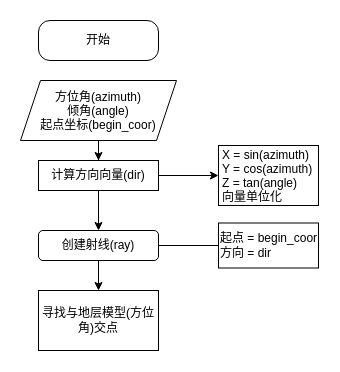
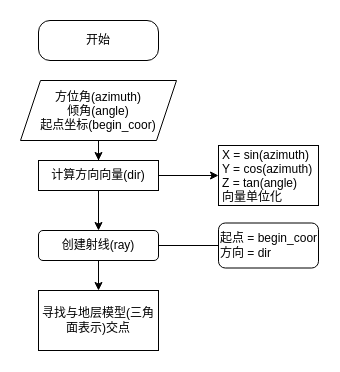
node "起点 = begin_coor 方向 = dir": shape rectangle -> rounded rectangle
node "寻找与地层模型(方位角)交点": label "寻找与地层模型(方位角)交点" -> "寻找与地层模型(三角面表示)交点"
